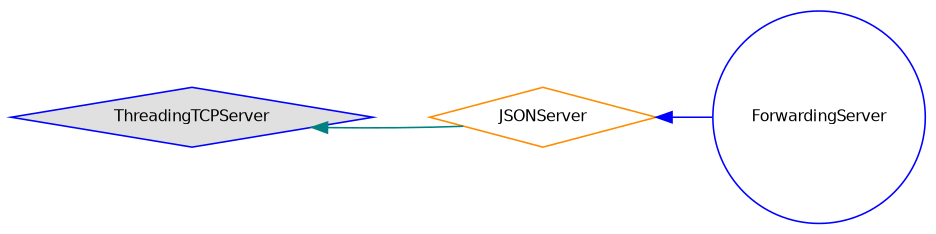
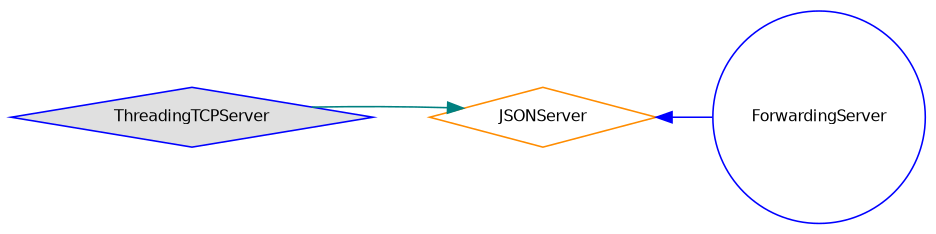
edge "JSONServer" -> "ThreadingTCPServer": reversed
